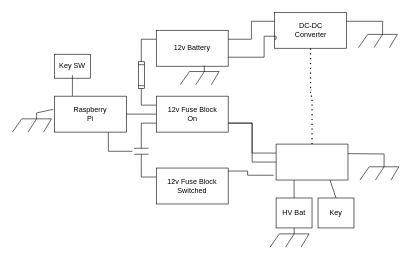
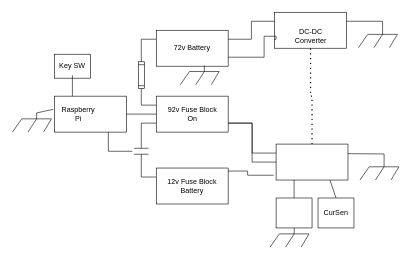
node "DC-DC Converter": moved (311, 30) -> (311, 36)
node "12v Battery": label "12v Battery" -> "72v Battery"
node "Raspberry Pi": moved (90, 114) -> (78, 114)
node "12v Fuse Block On": label "12v Fuse Block On" -> "92v Fuse Block On"
node "12v Fuse Block Switched": label "12v Fuse Block Switched" -> "12v Fuse Block Battery"
node "HV Bat": removed
node "Key": label "Key" -> "CurSen"
